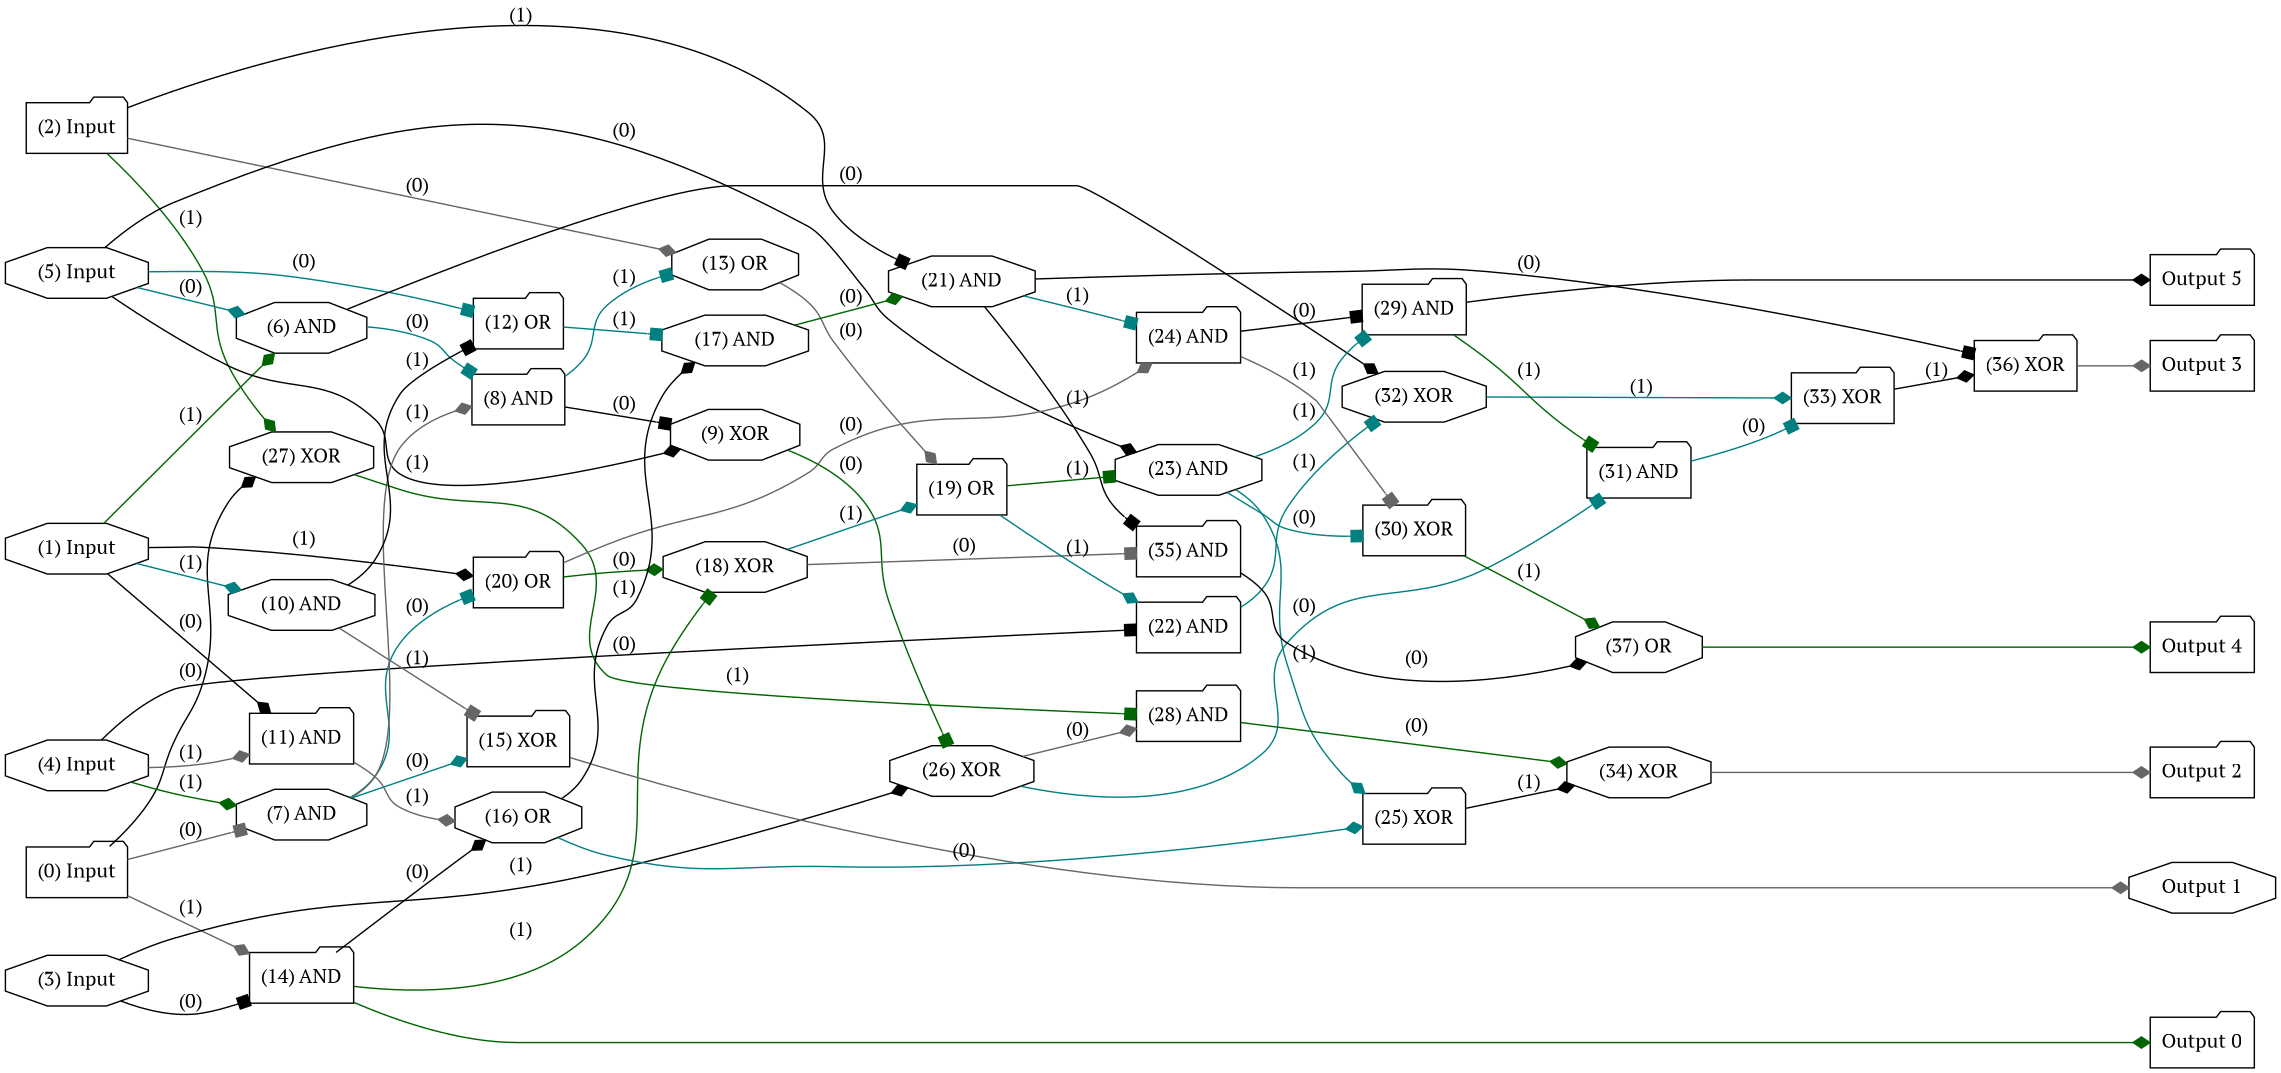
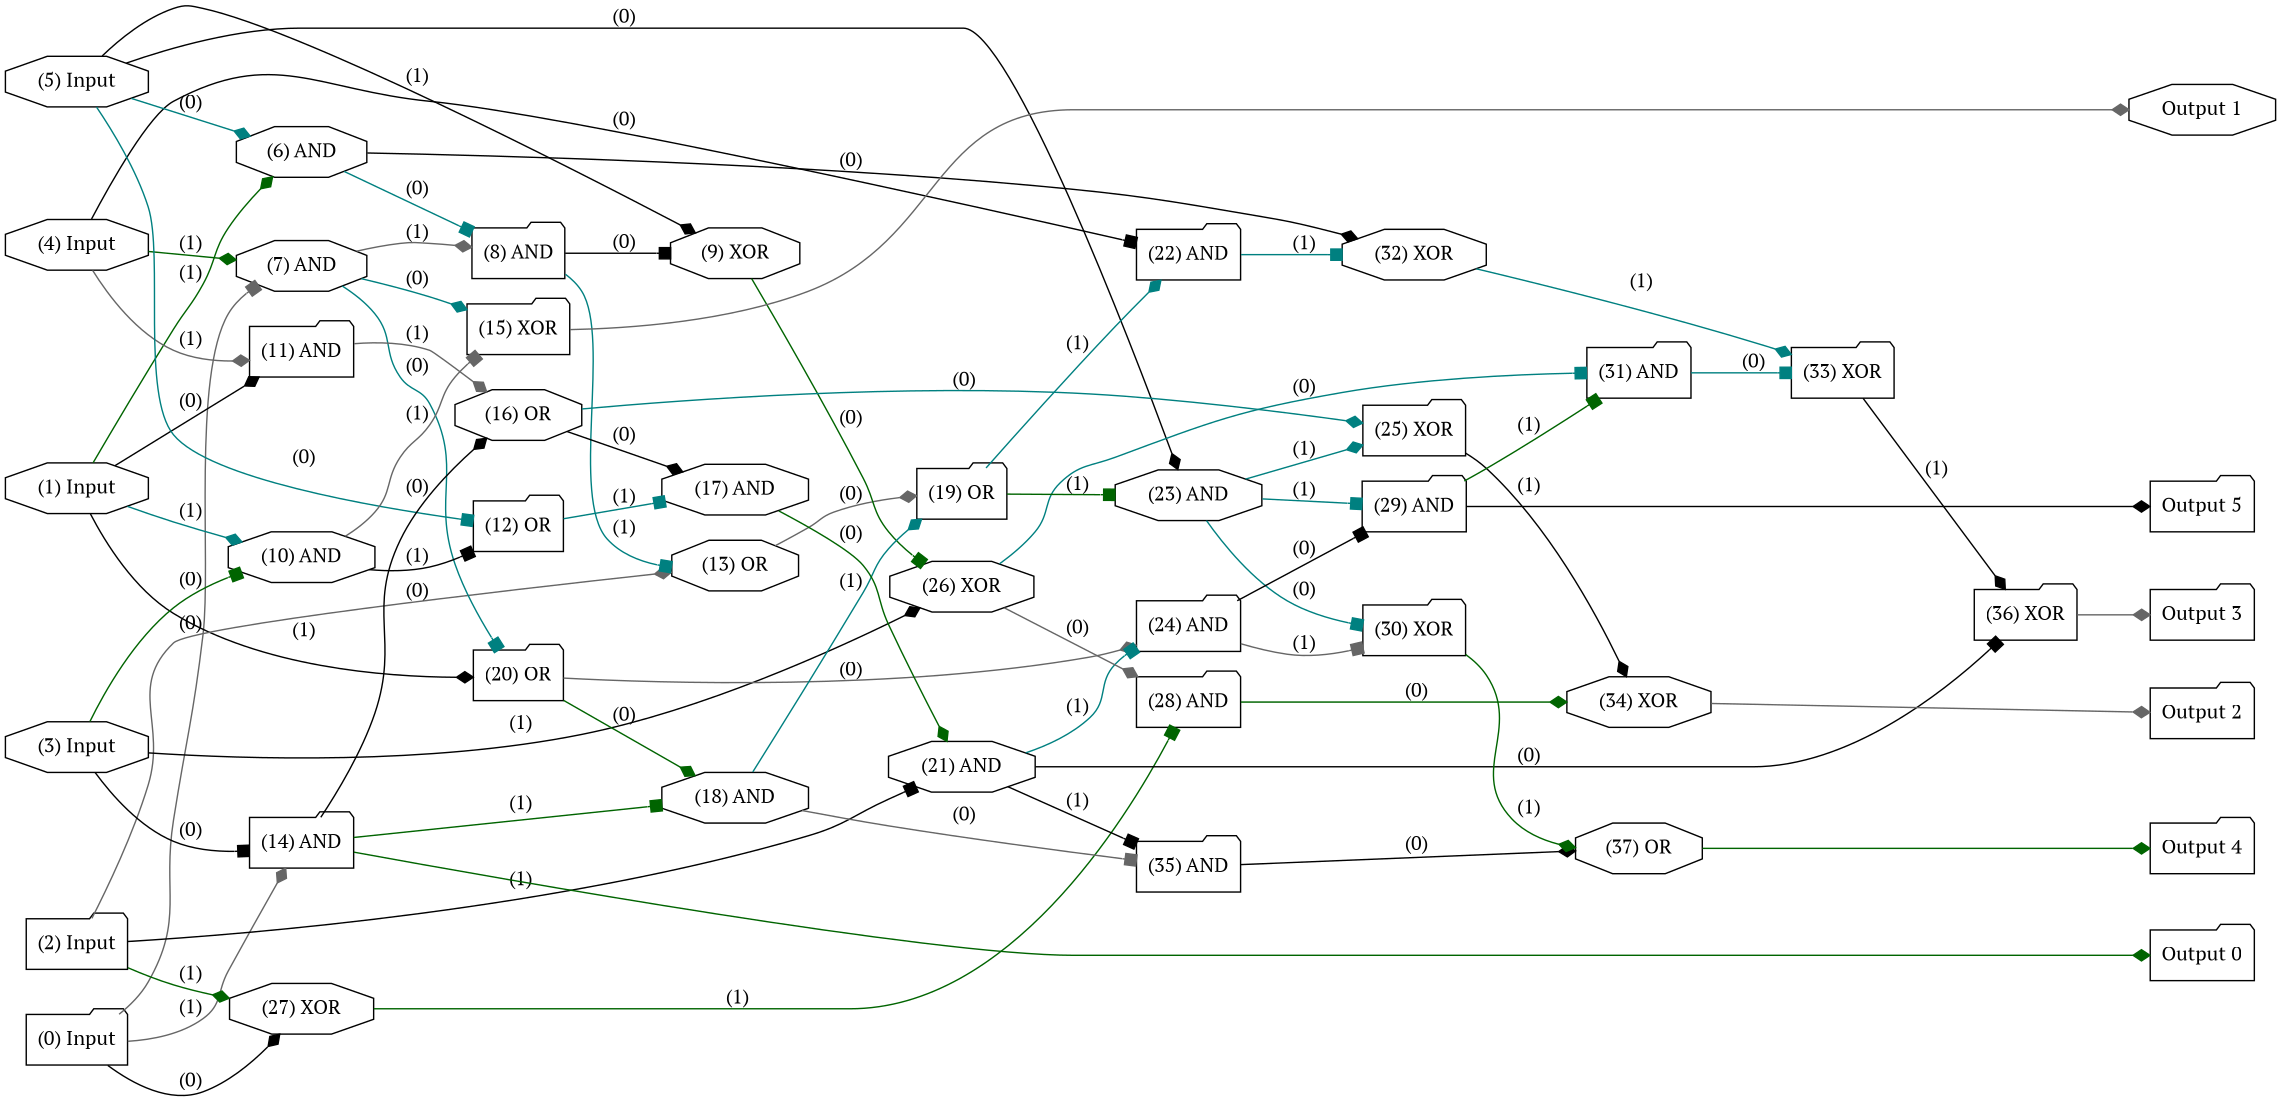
node "(18) XOR": label "(18) XOR" -> "(18) AND"
edge "(16) OR" -> "(17) AND": label " (1)" -> " (0)"
edge "(3) Input" -> "(10) AND": added, label "(0)"
